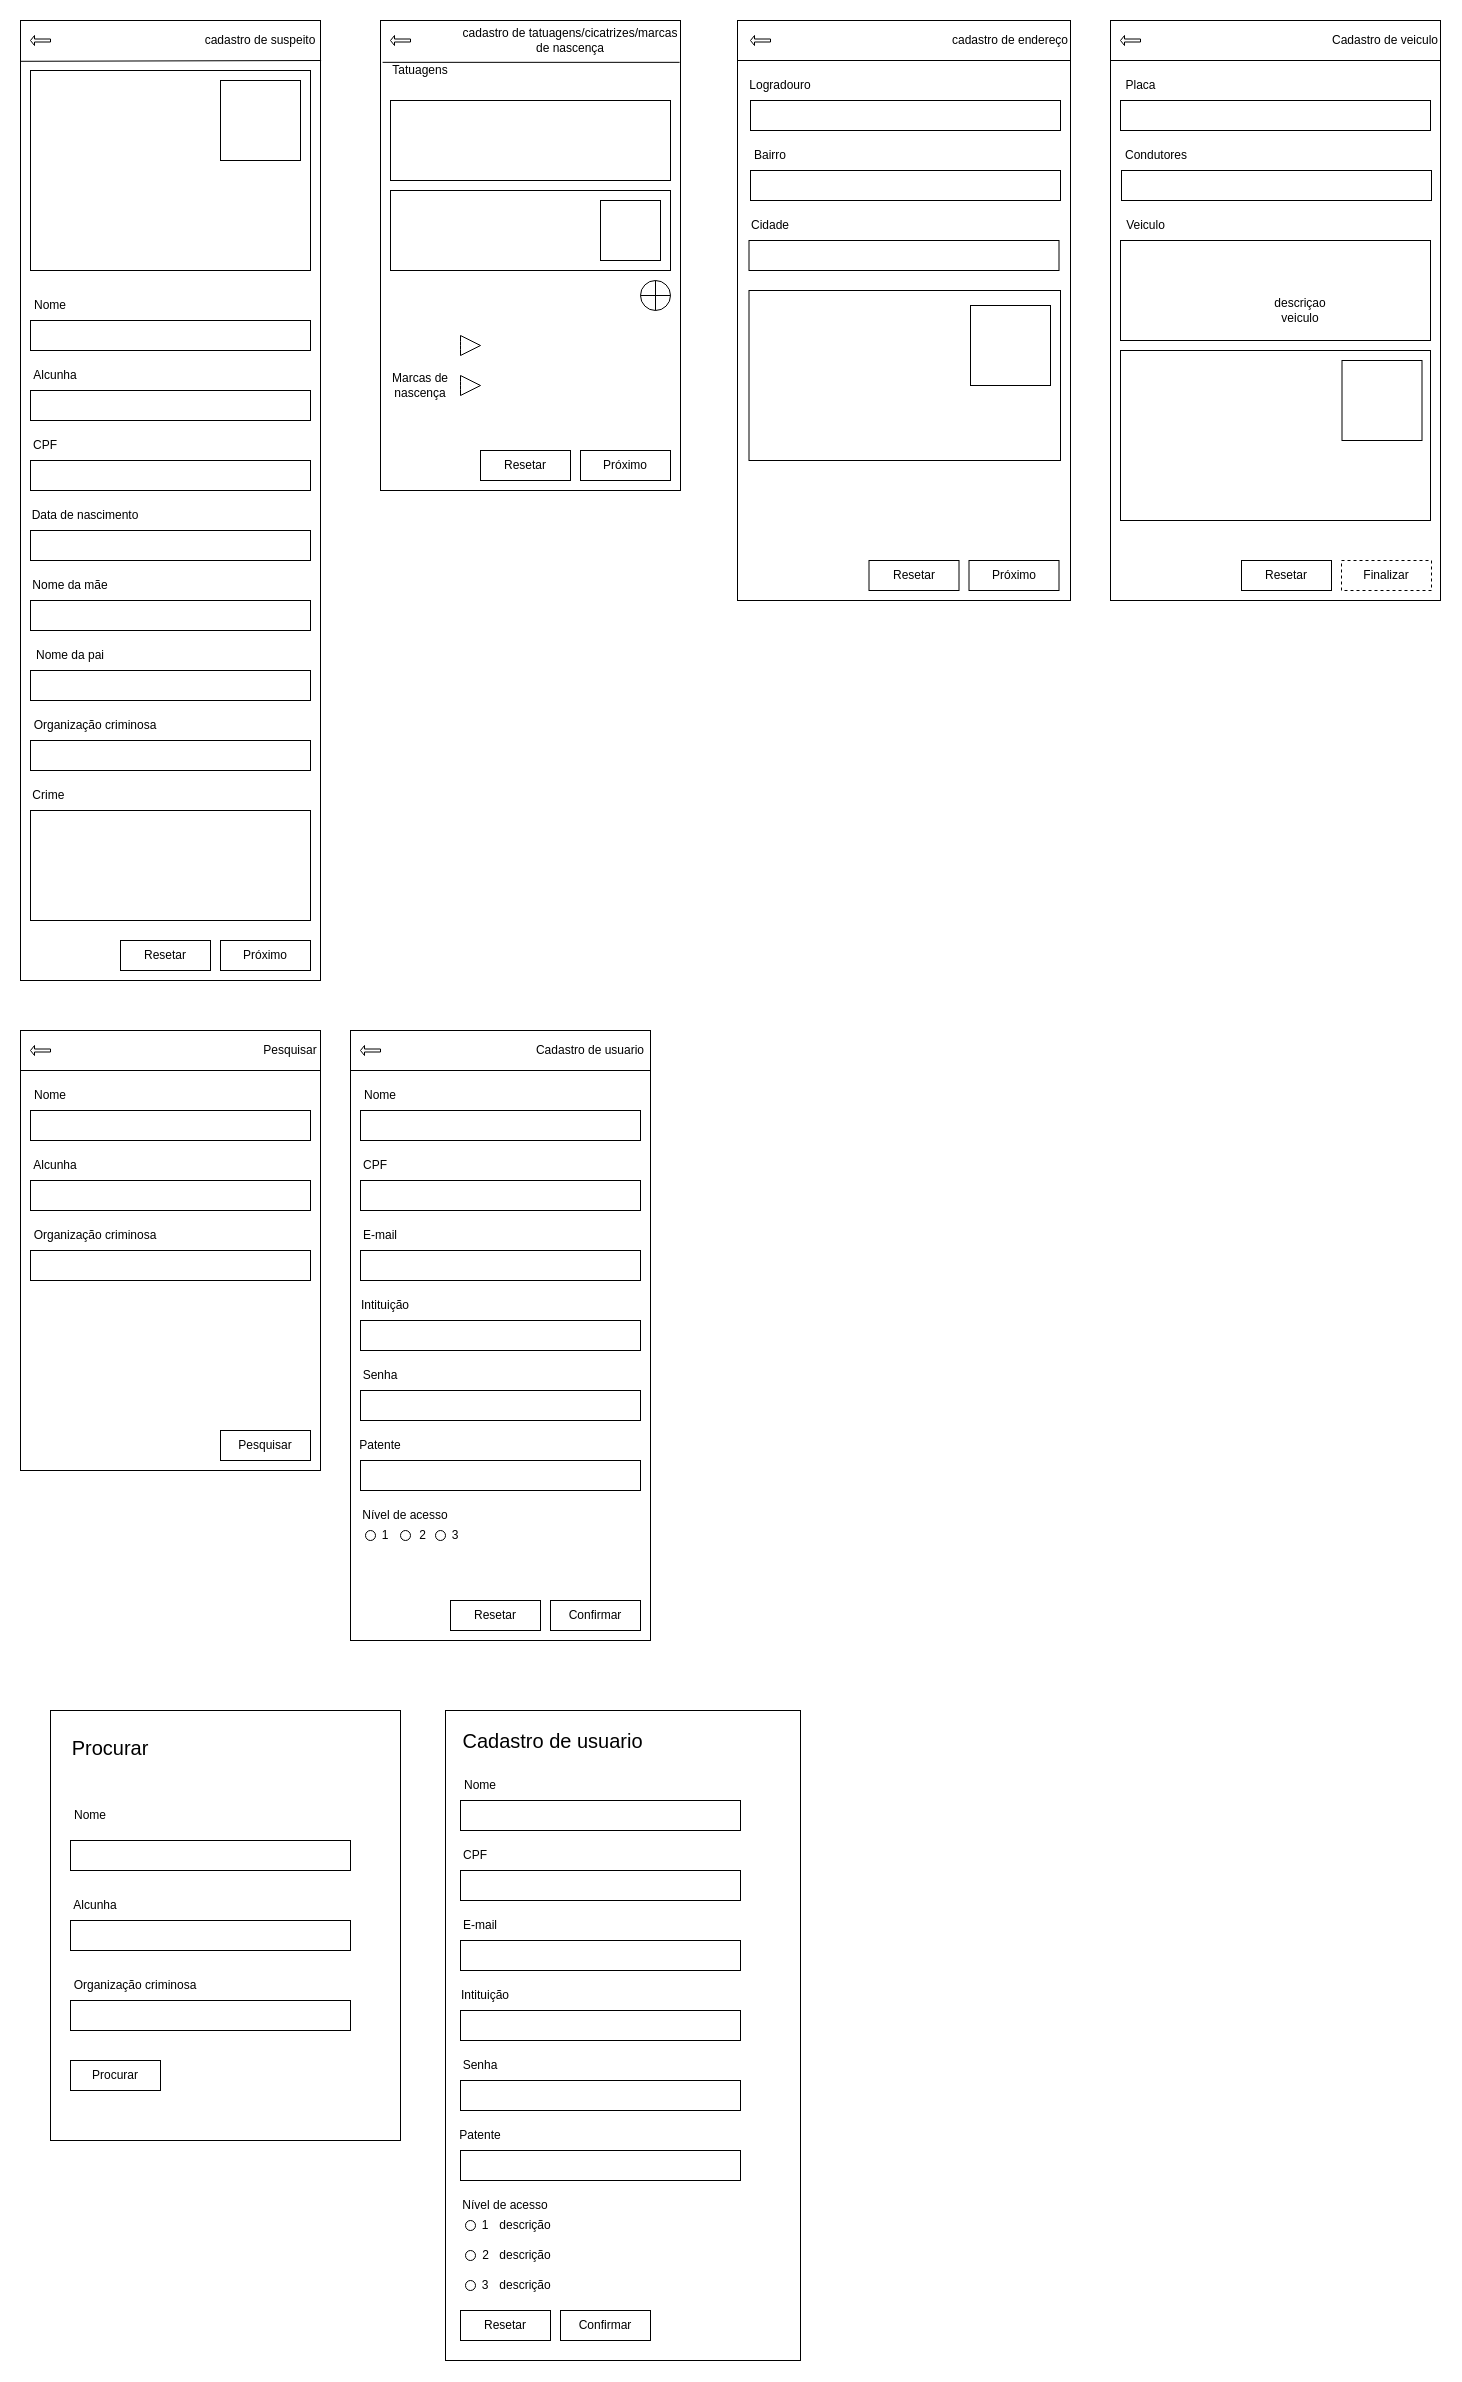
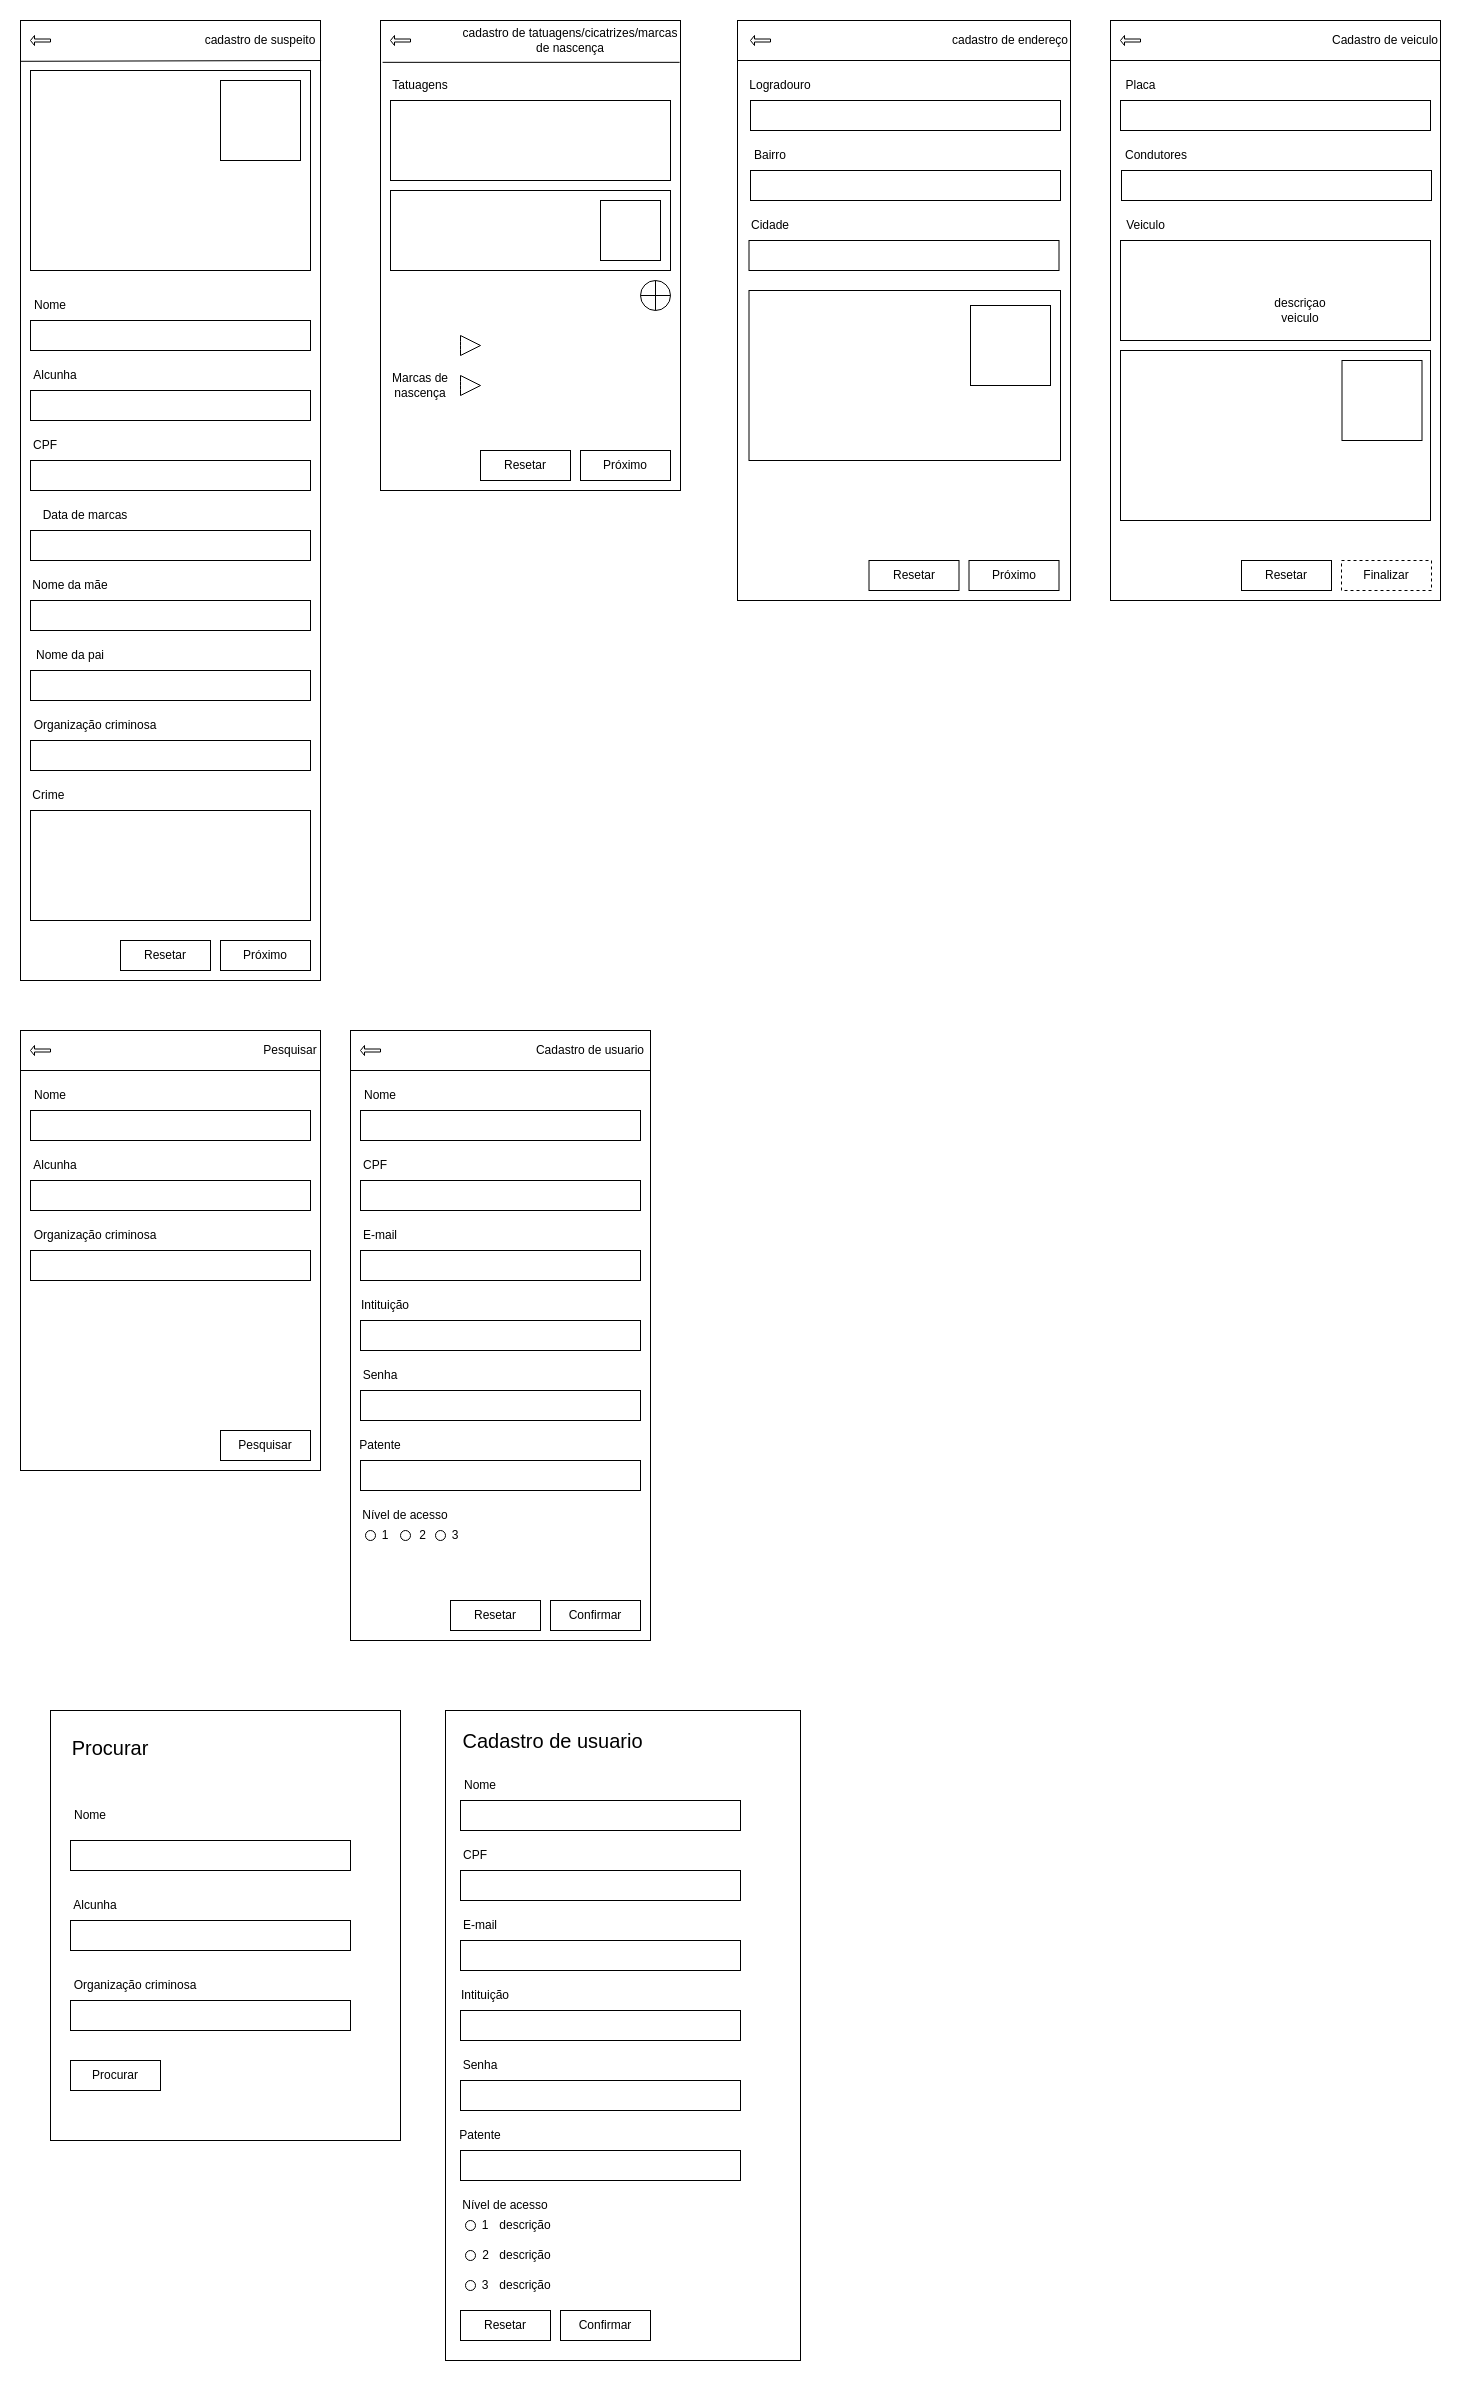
node "Tatuagens": moved (421, 71) -> (421, 86)
node "Data de nascimento": label "Data de nascimento" -> "Data de marcas"
